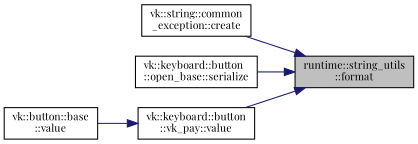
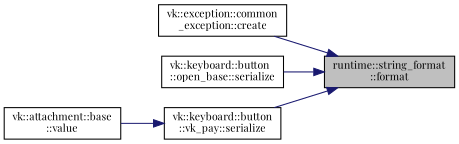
node "vk::string::common _exception::create": label "vk::string::common _exception::create" -> "vk::exception::common _exception::create"
node "runtime::string_utils ::format": label "runtime::string_utils ::format" -> "runtime::string_format ::format"
node "vk::button::base ::value": label "vk::button::base ::value" -> "vk::attachment::base ::value"
node "vk::keyboard::button ::vk_pay::value": label "vk::keyboard::button ::vk_pay::value" -> "vk::keyboard::button ::vk_pay::serialize"
